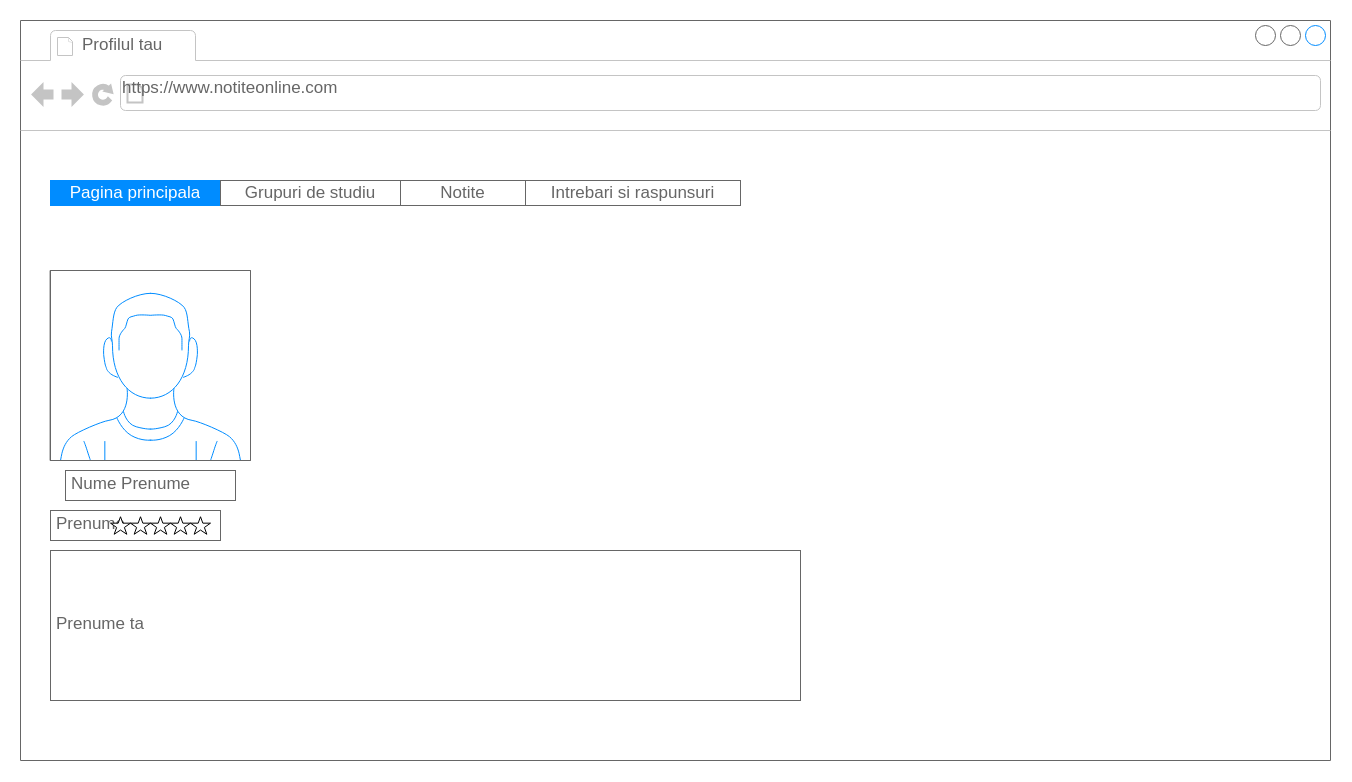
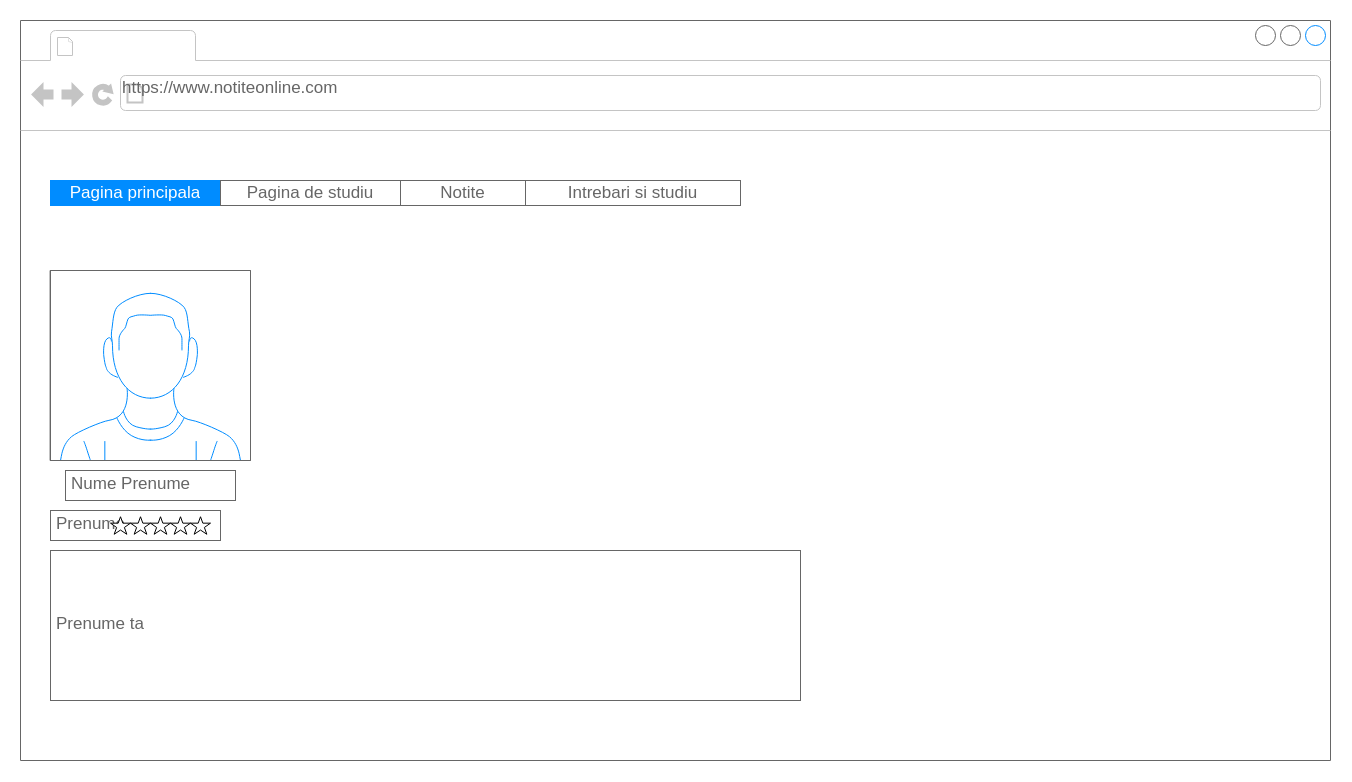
node "Profilul tau": removed
node "Grupuri de studiu": label "Grupuri de studiu" -> "Pagina de studiu"
node "Intrebari si raspunsuri": label "Intrebari si raspunsuri" -> "Intrebari si studiu"
